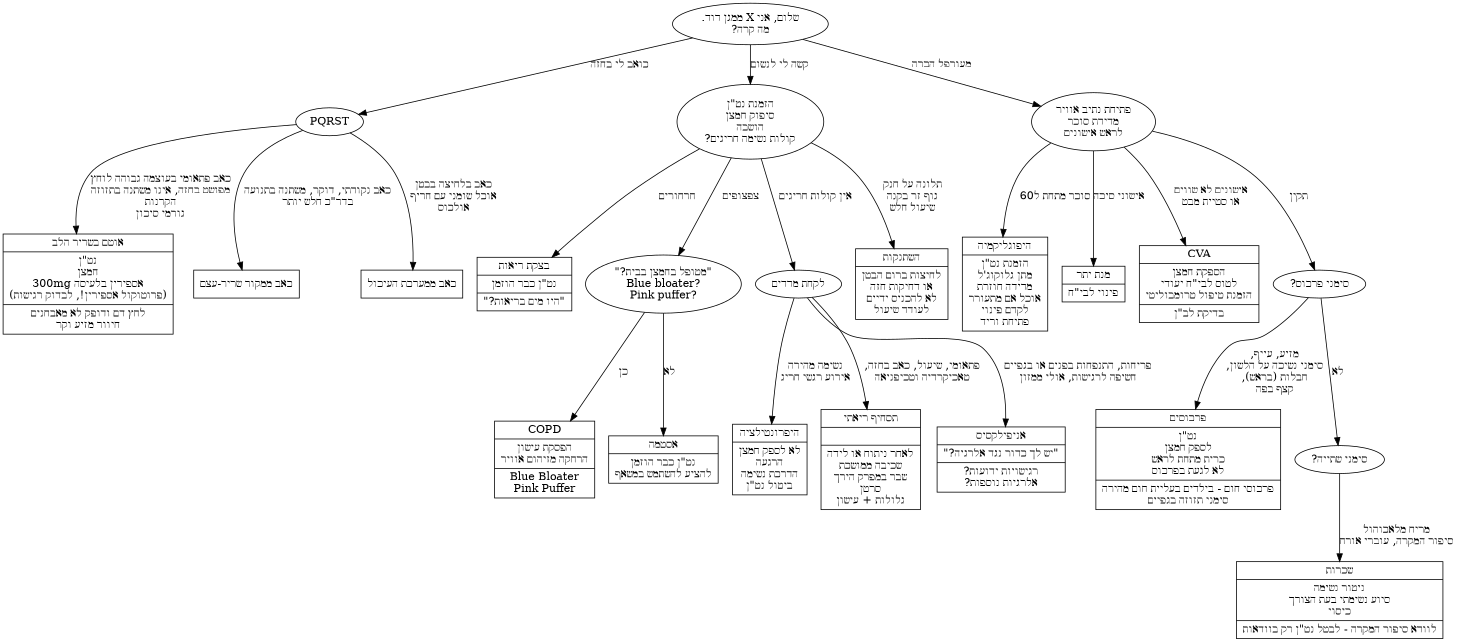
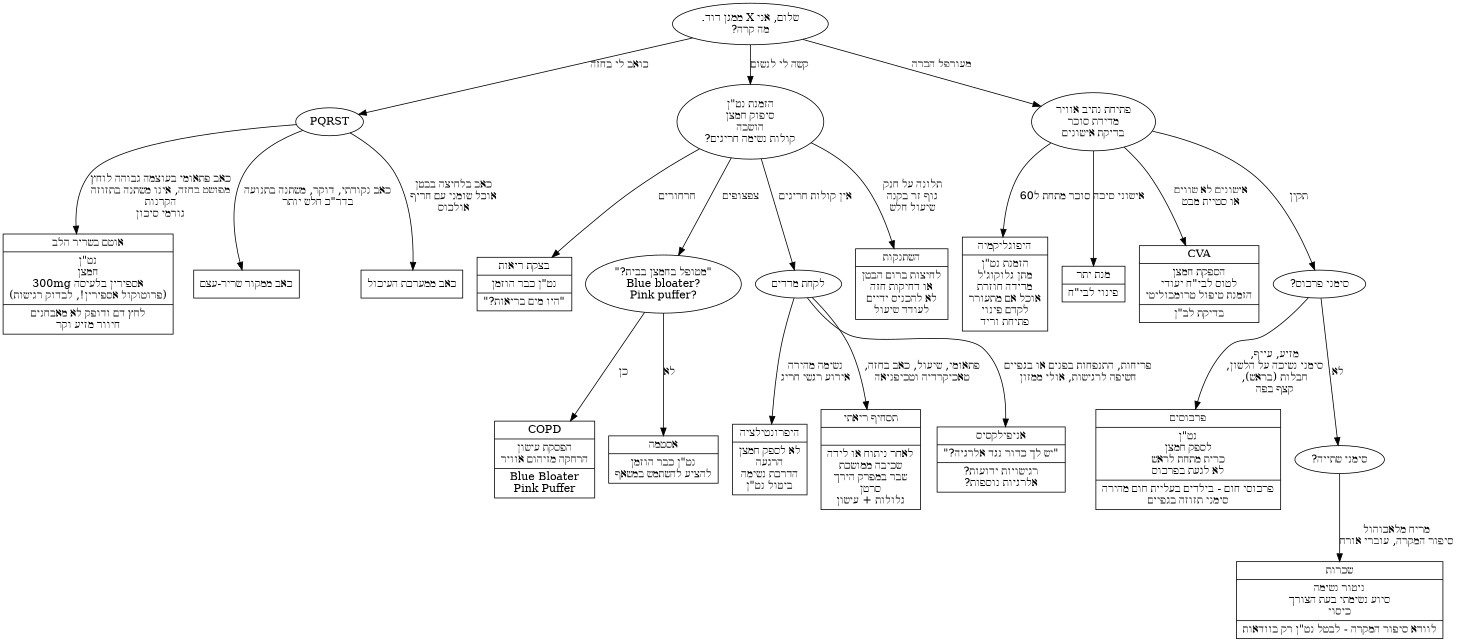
node "פתיחת נתיב אוויר מדידת סוכר לראש אישונים": label "פתיחת נתיב אוויר מדידת סוכר לראש אישונים" -> "פתיחת נתיב אוויר מדידת סוכר בדיקת אישונים"
